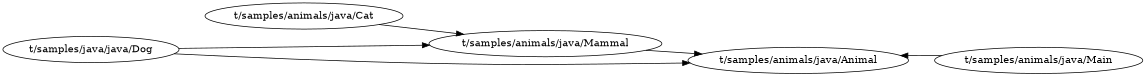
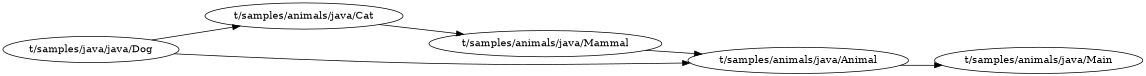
edge "t/samples/java/java/Dog" -> "t/samples/animals/java/Mammal": now "t/samples/java/java/Dog" -> "t/samples/animals/java/Cat"
edge "t/samples/animals/java/Main" -> "t/samples/animals/java/Animal": reversed
